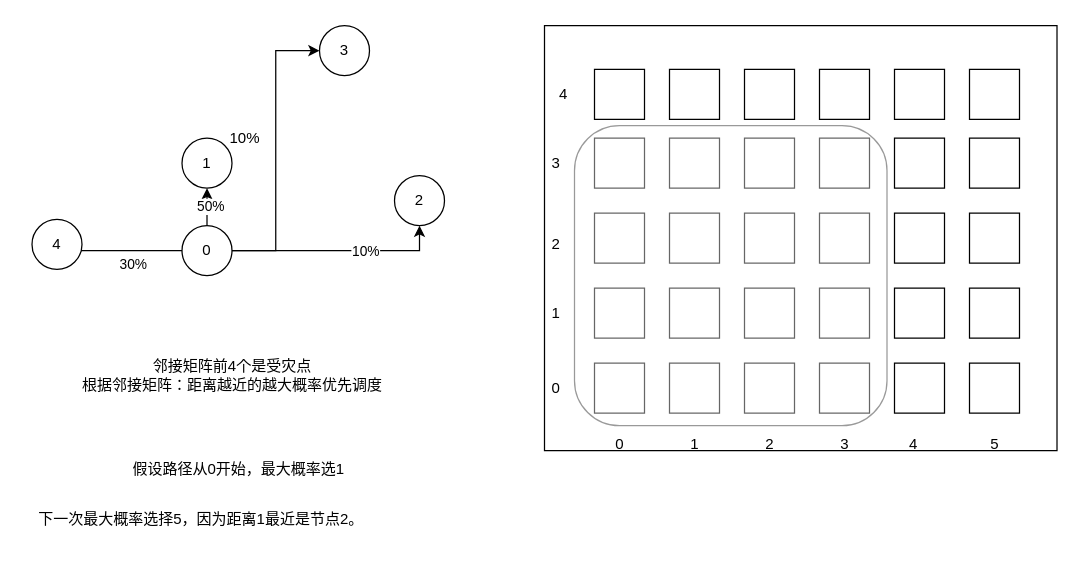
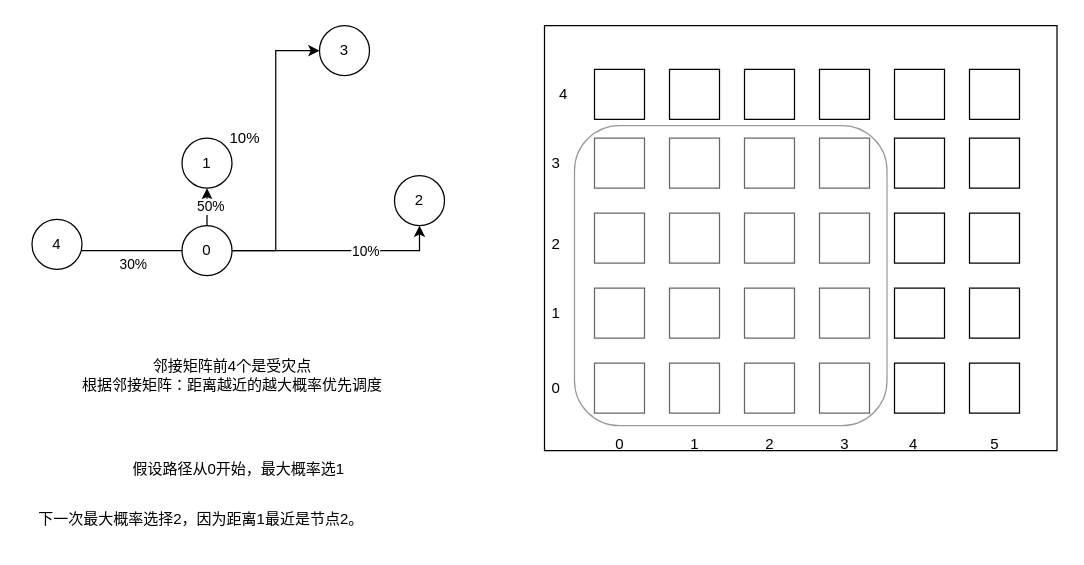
node "下一次最大概率选择5，因为距离1最近是节点2。": label "下一次最大概率选择5，因为距离1最近是节点2。" -> "下一次最大概率选择2，因为距离1最近是节点2。"
